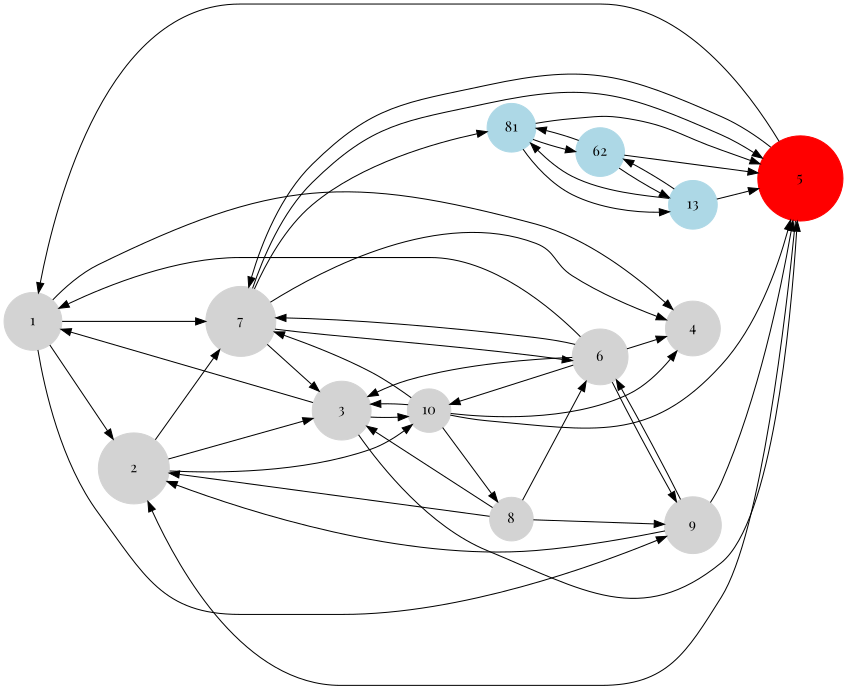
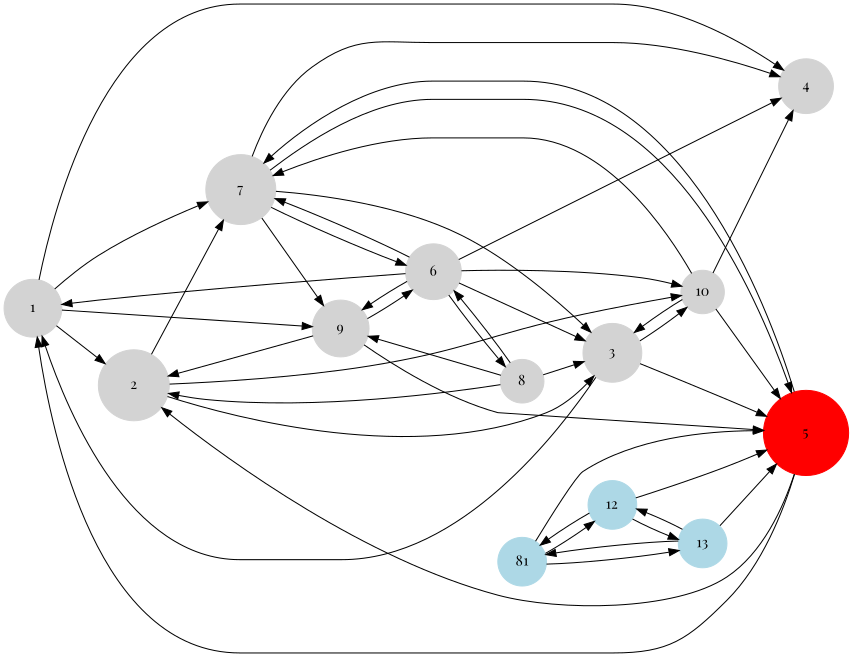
node "62": label "62" -> "12"
edge "7" -> "81": now "7" -> "9"
edge "10" -> "8": now "6" -> "8"
